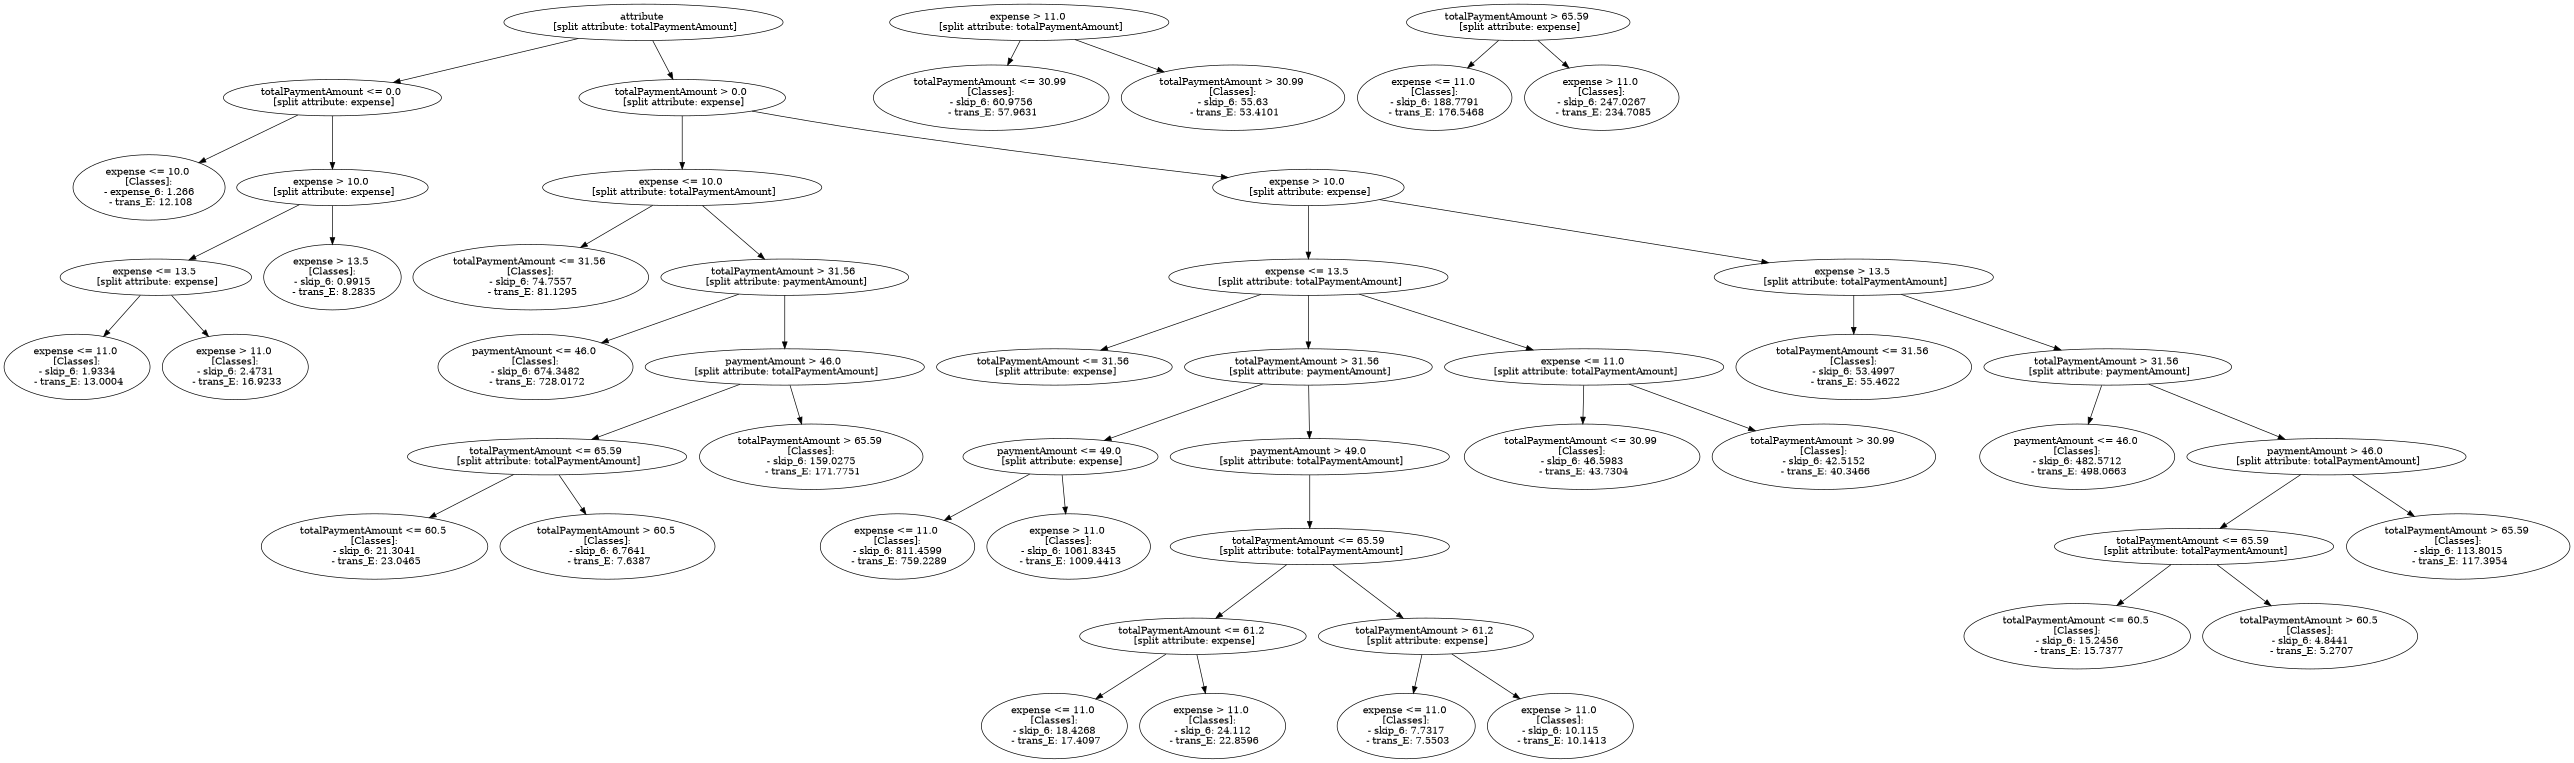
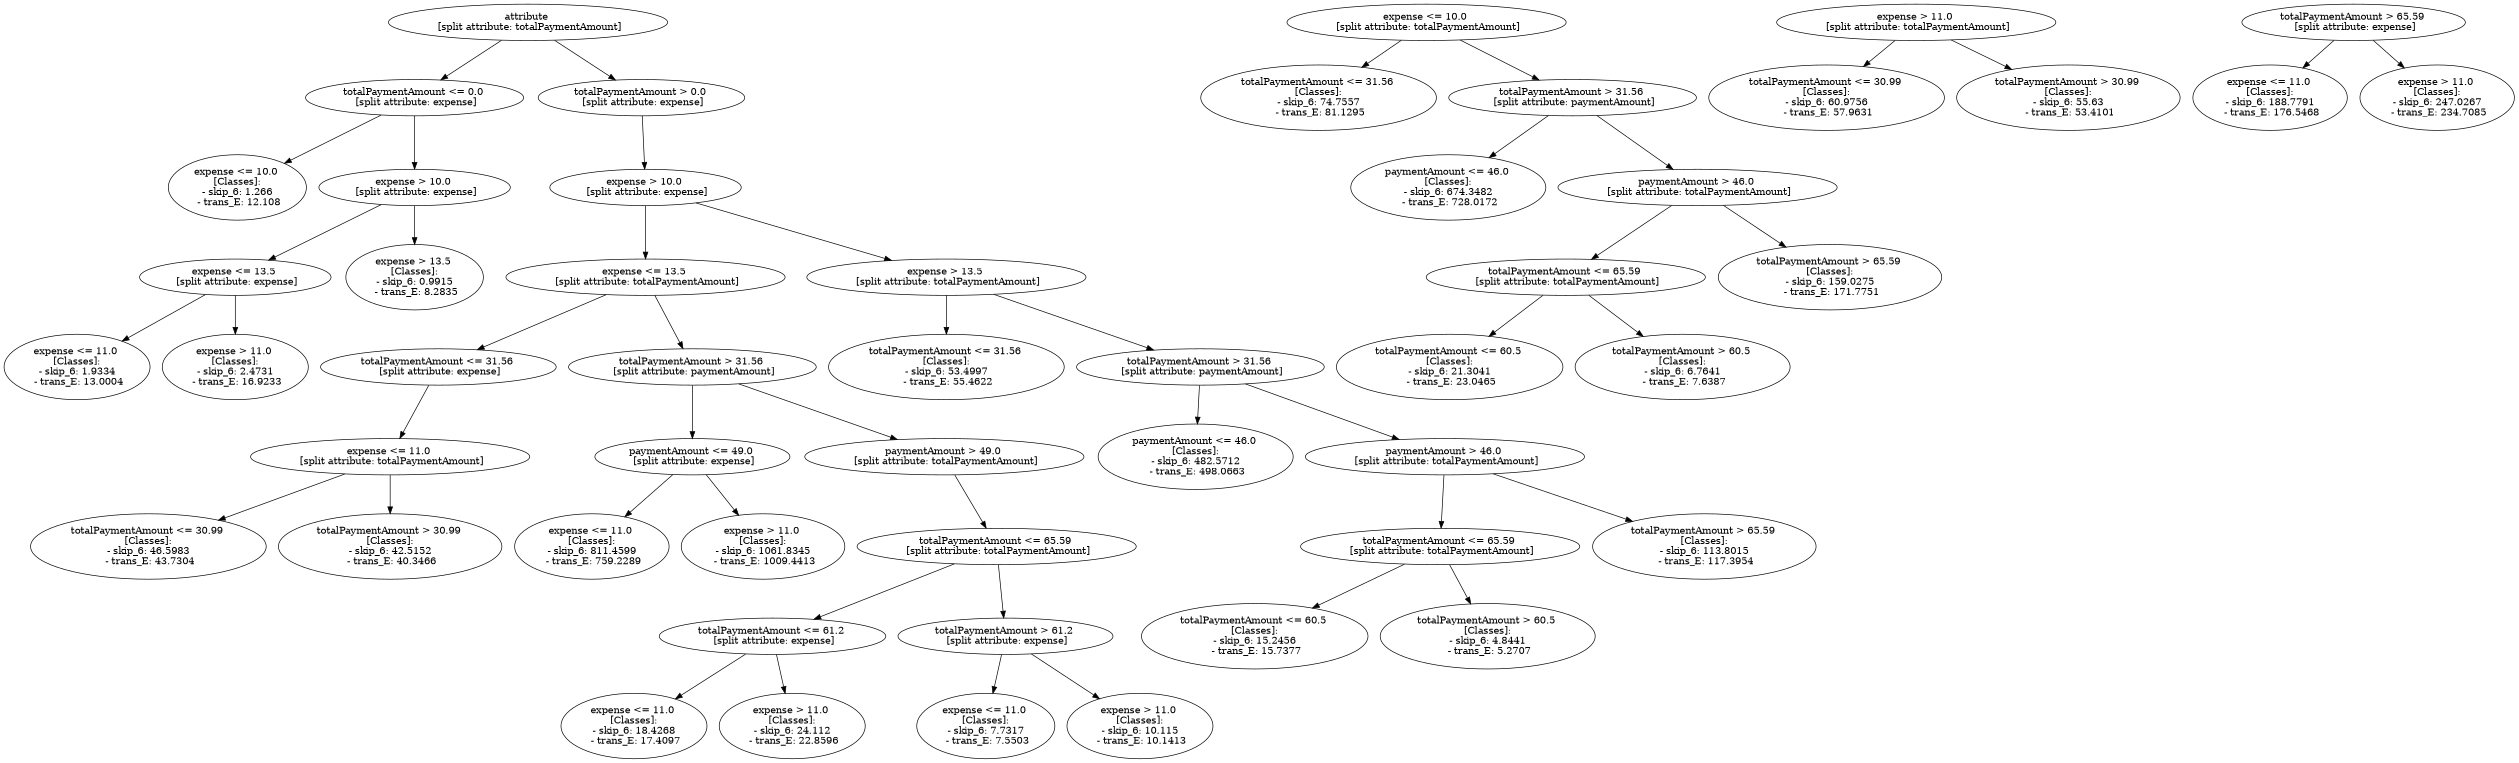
edge "totalPaymentAmount > 0.0 [split attribute: expense]" -> "expense <= 10.0 [split attribute: totalPaymentAmount]": removed
node "expense <= 10.0 [Classes]: - expense_6: 1.266 - trans_E: 12.108": label "expense <= 10.0 [Classes]: - expense_6: 1.266 - trans_E: 12.108" -> "expense <= 10.0 [Classes]: - skip_6: 1.266 - trans_E: 12.108"
edge "expense <= 13.5 [split attribute: totalPaymentAmount]" -> "expense <= 11.0 [split attribute: totalPaymentAmount]": now "totalPaymentAmount <= 31.56 [split attribute: expense]" -> "expense <= 11.0 [split attribute: totalPaymentAmount]"
